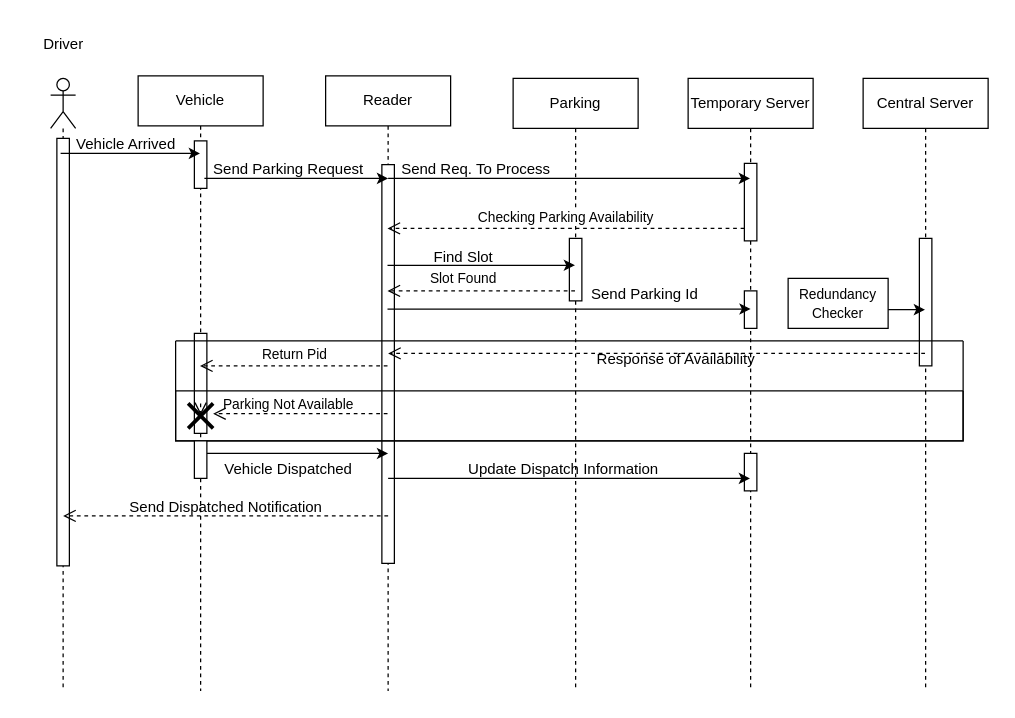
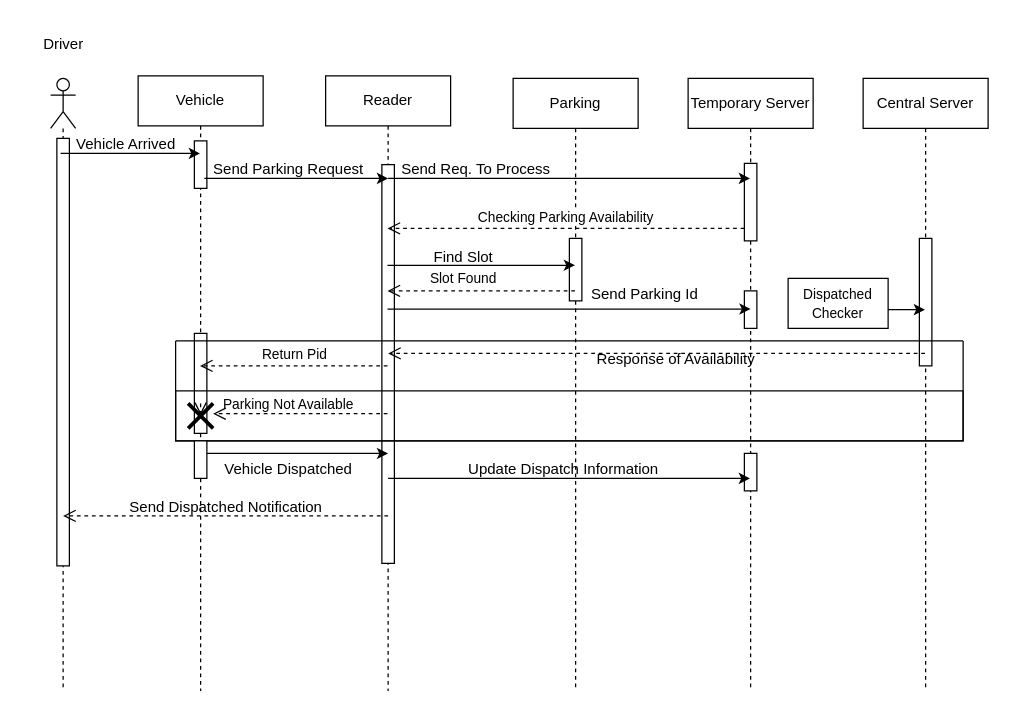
node "Redundancy Checker": label "Redundancy Checker" -> "Dispatched Checker"
